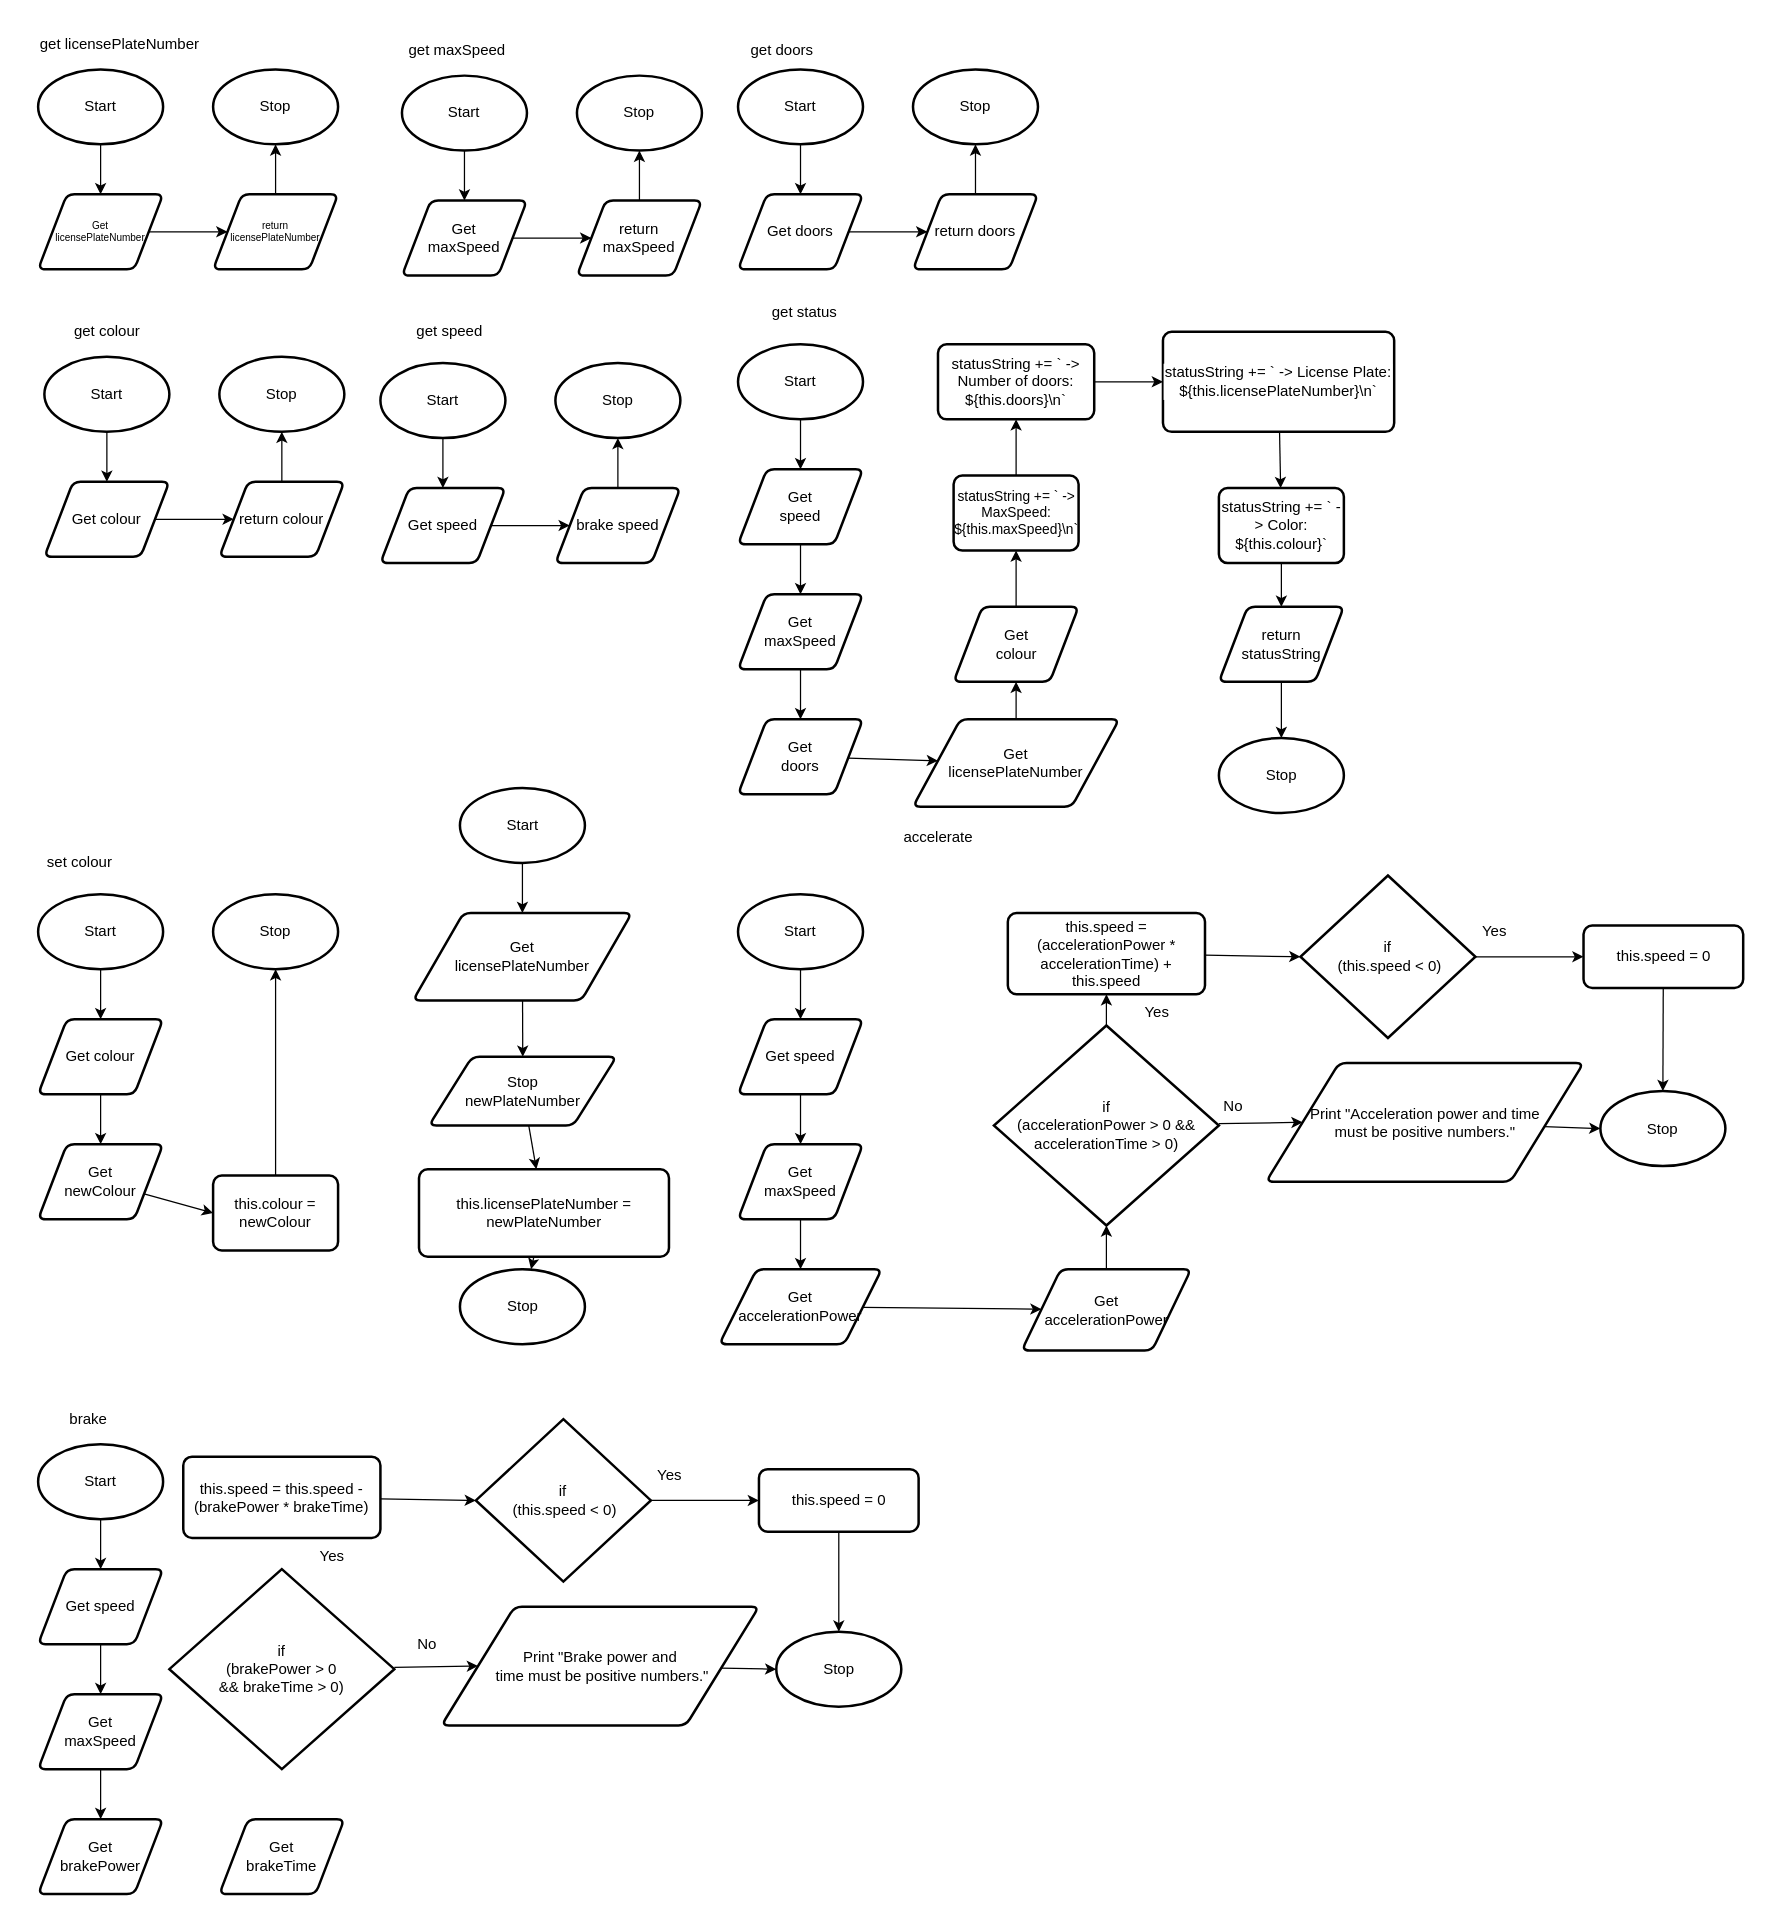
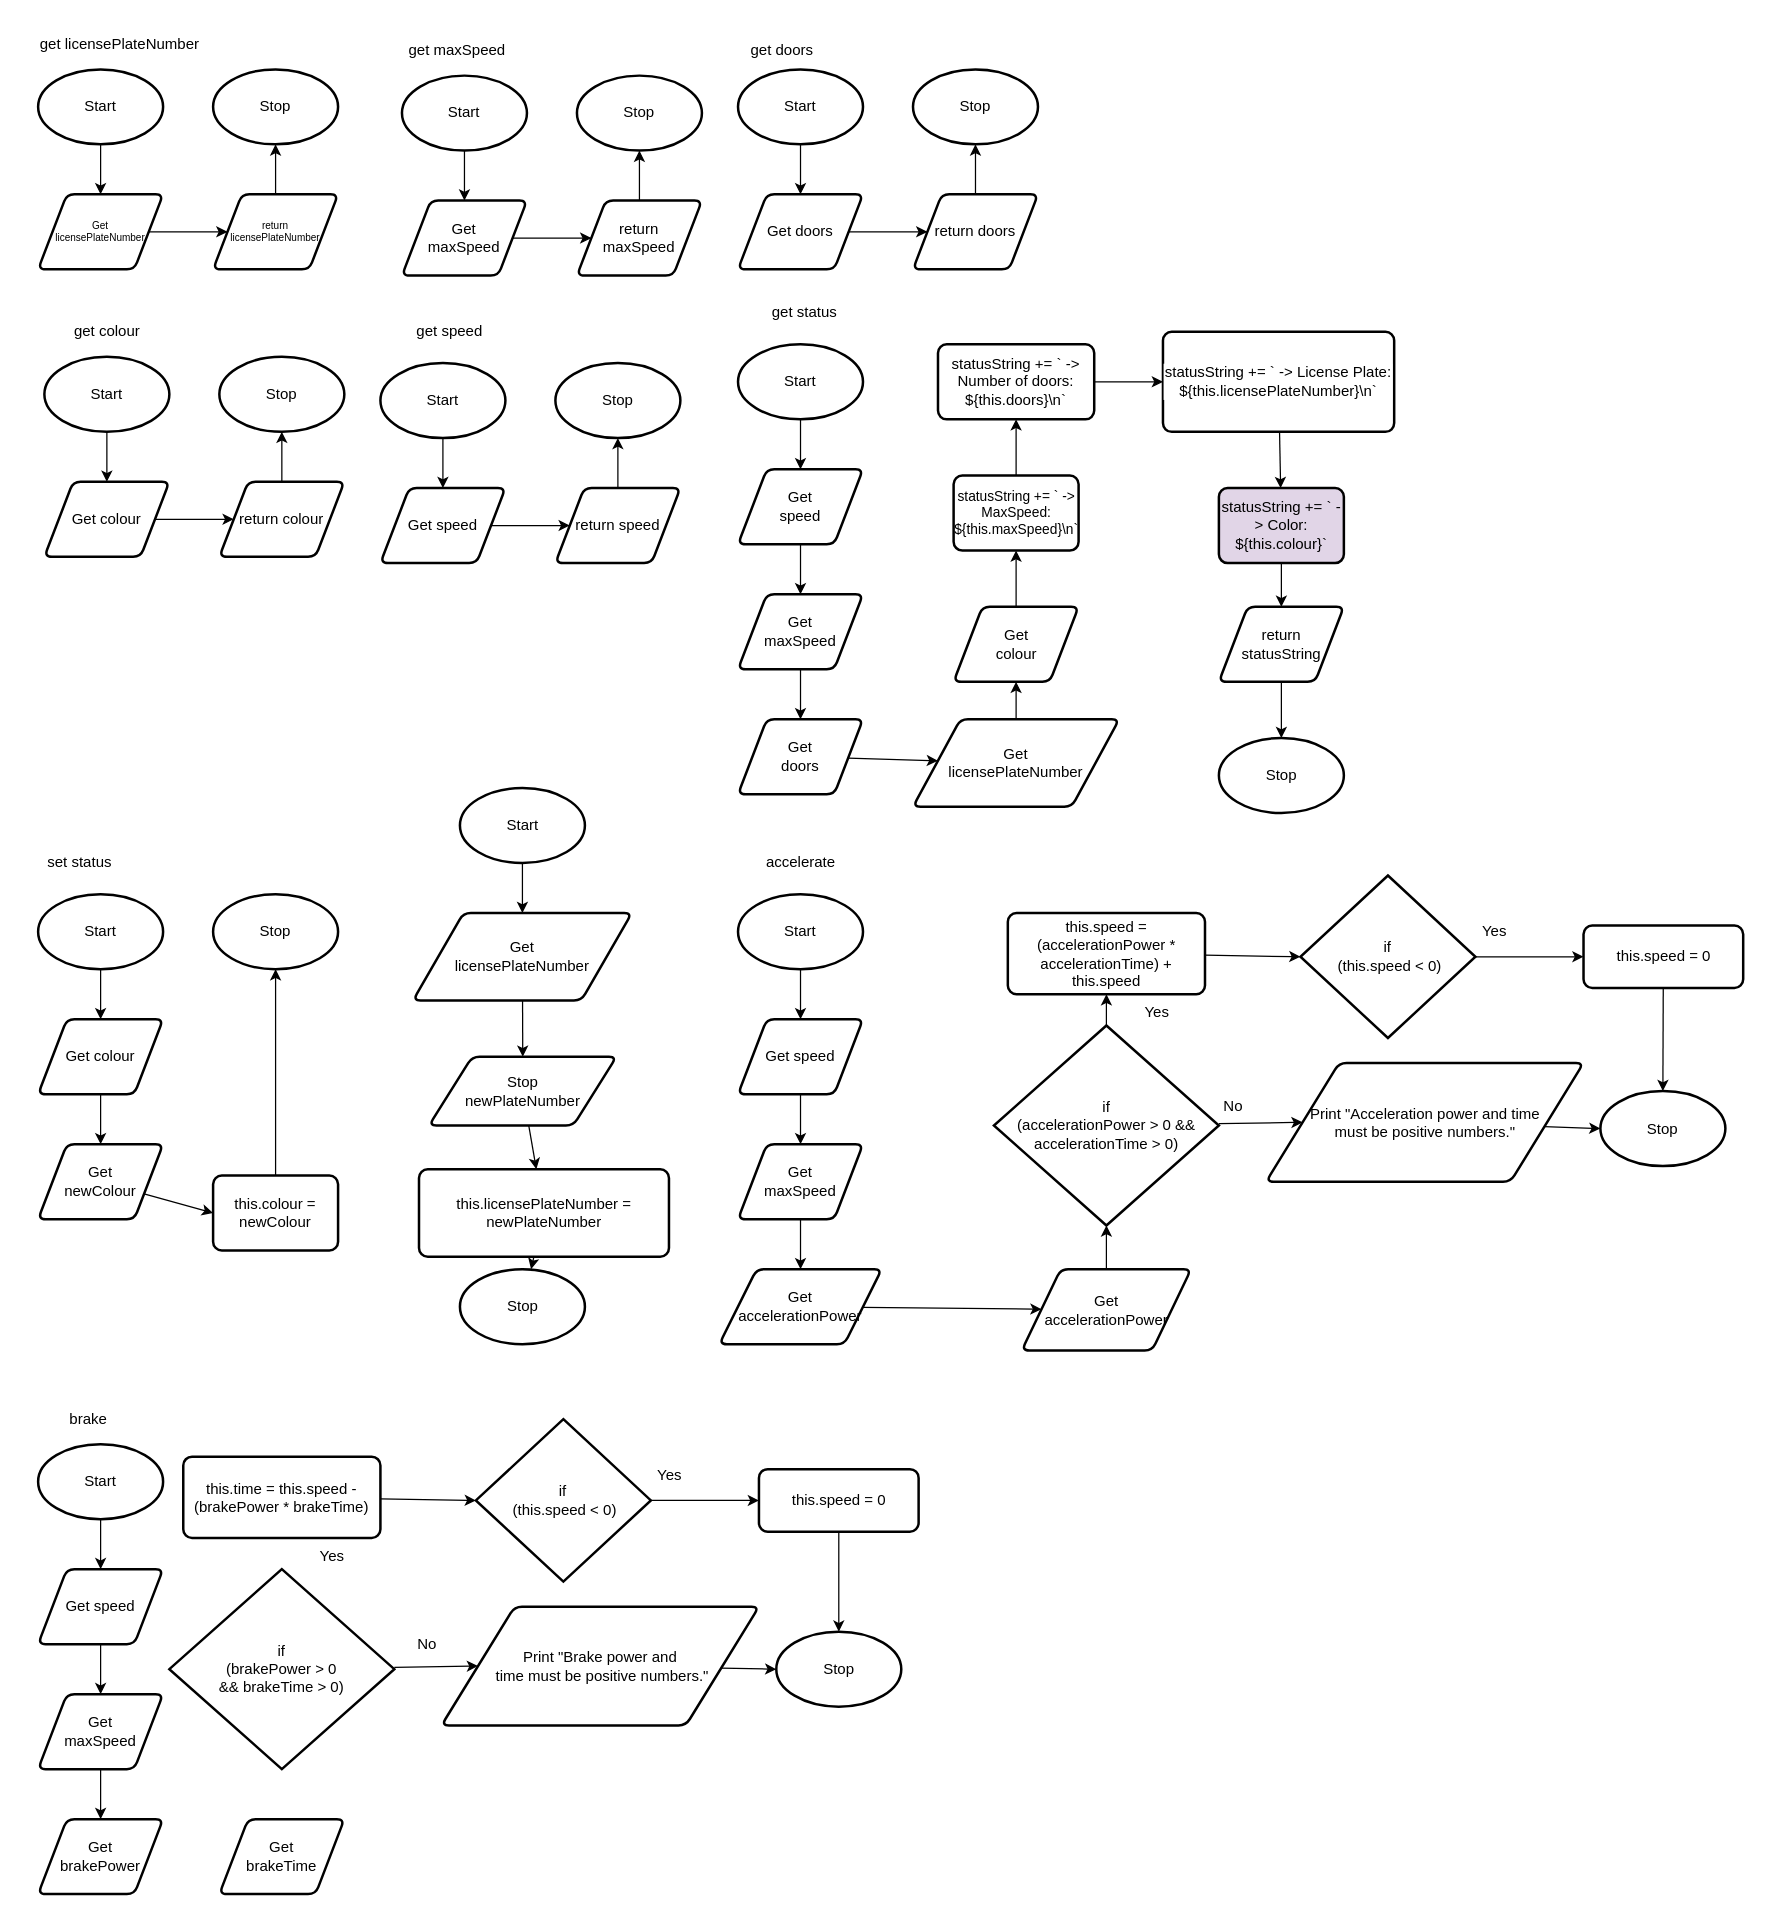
node "brake speed": label "brake speed" -> "return speed"
node "statusString += ` -> Color: ${this.colour}`": fillcolor #ffffff -> #e1d5e7
node "accelerate": moved (938, 838) -> (801, 863)
node "set colour": label "set colour" -> "set status"
node "this.speed = this.speed - (brakePower * brakeTime)": label "this.speed = this.speed - (brakePower * brakeTime)" -> "this.time = this.speed - (brakePower * brakeTime)"
